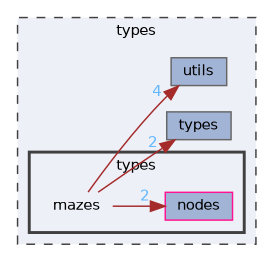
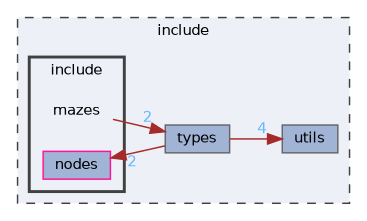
cluster "types": label "types" -> "include"
edge "mazes" -> "utils": now "types" -> "utils"
edge "mazes" -> "nodes": now "types" -> "nodes"
